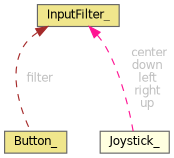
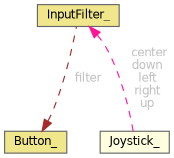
edge "Button_" -> "InputFilter_": reversed
